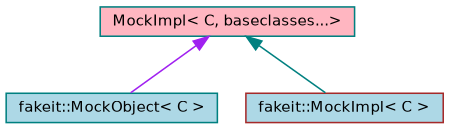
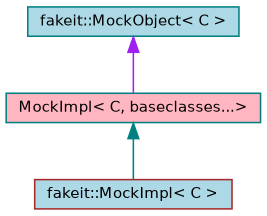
edge "fakeit::MockObject< C >" -> "MockImpl< C, baseclasses...>": reversed
